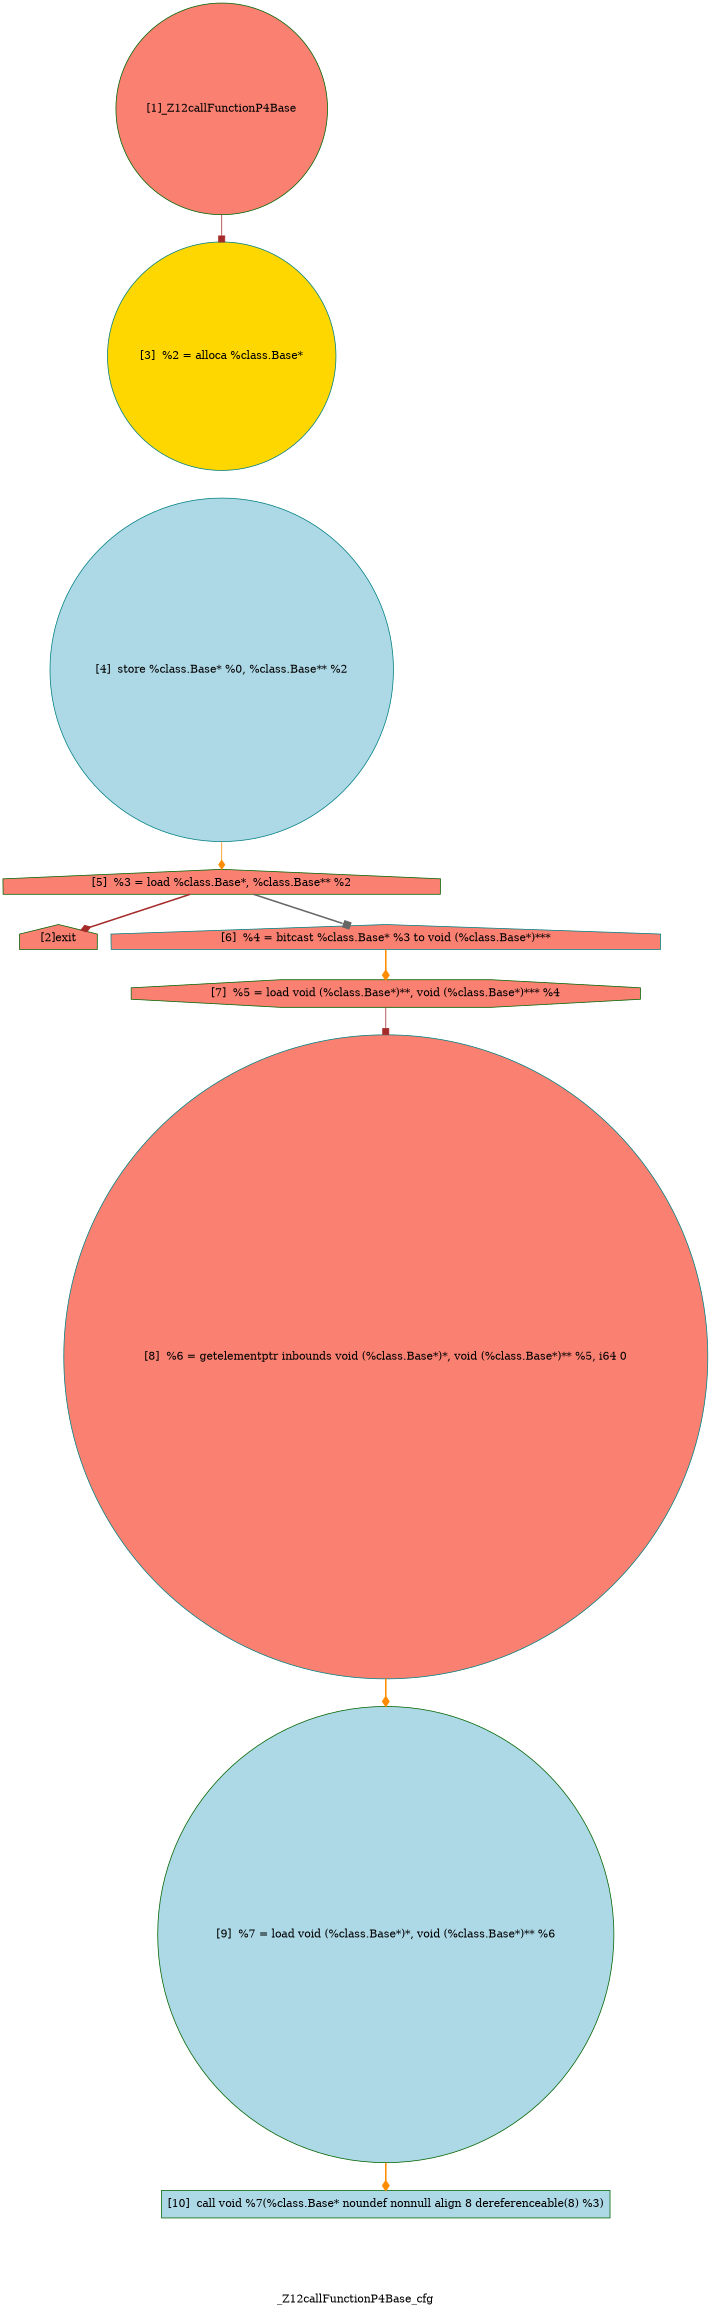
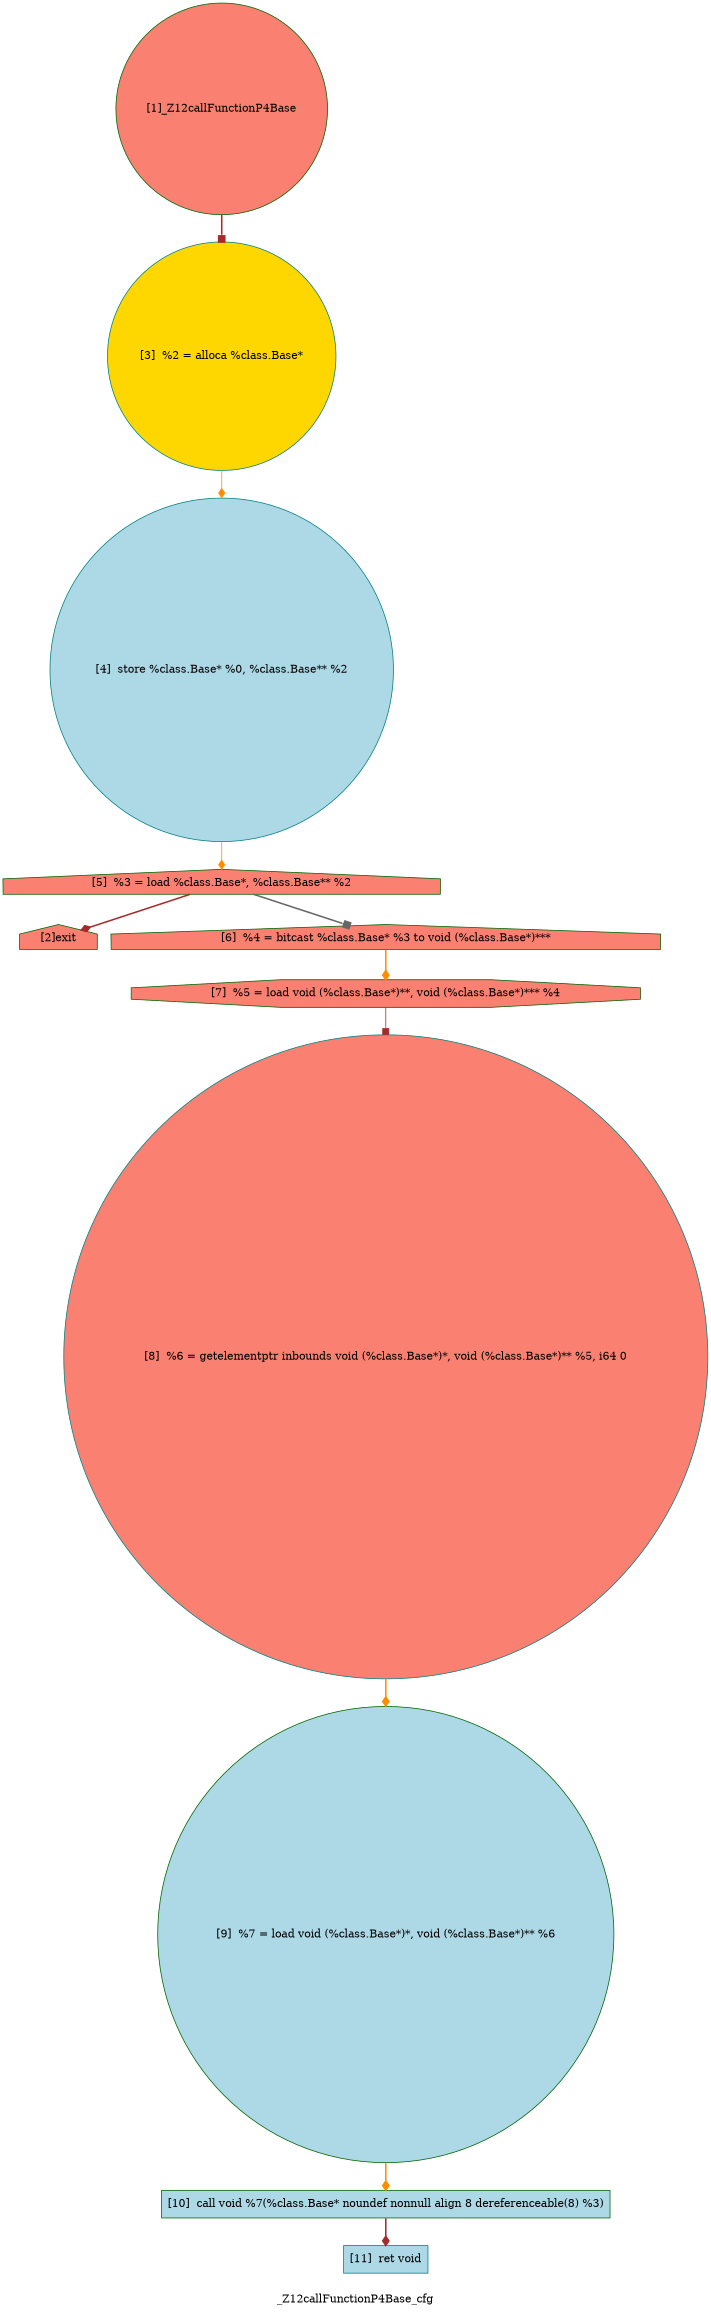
edge "[1]_Z12callFunctionP4Base" -> "[3]  %2 = alloca %class.Base*": style solid -> bold
edge "[3]  %2 = alloca %class.Base*" -> "[4]  store %class.Base* %0, %class.Base** %2": added
node "[6]  %4 = bitcast %class.Base* %3 to void (%class.Base*)***": color teal -> darkgreen
node "[11]  ret void": added
